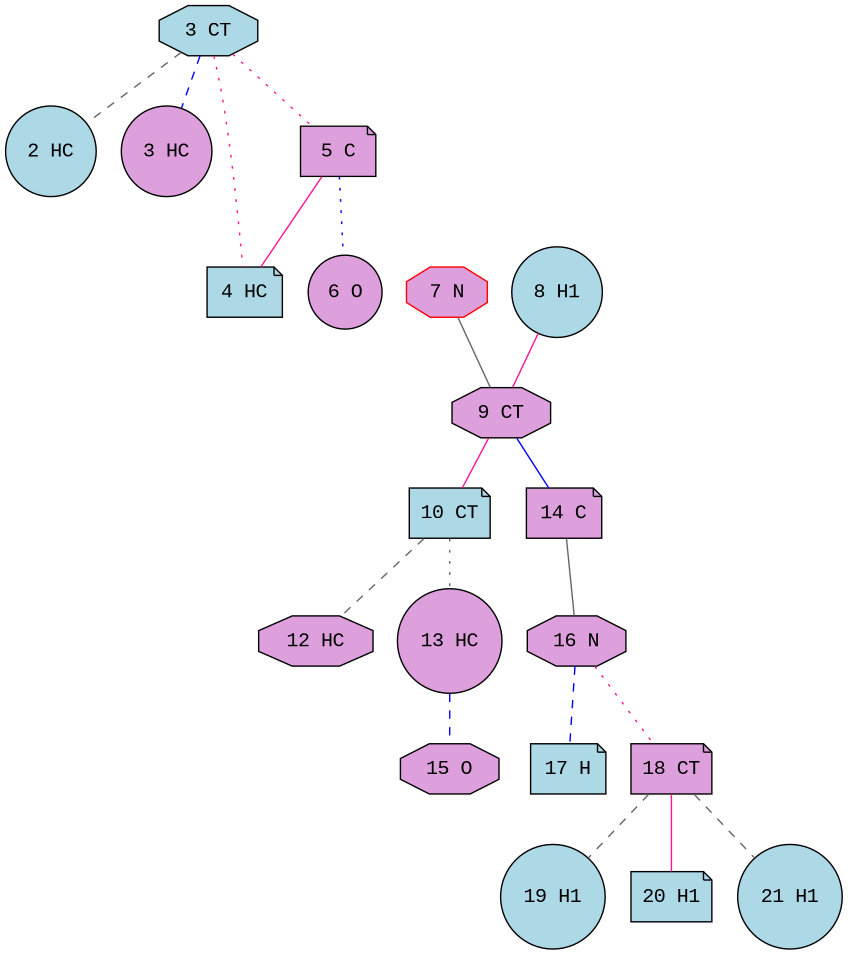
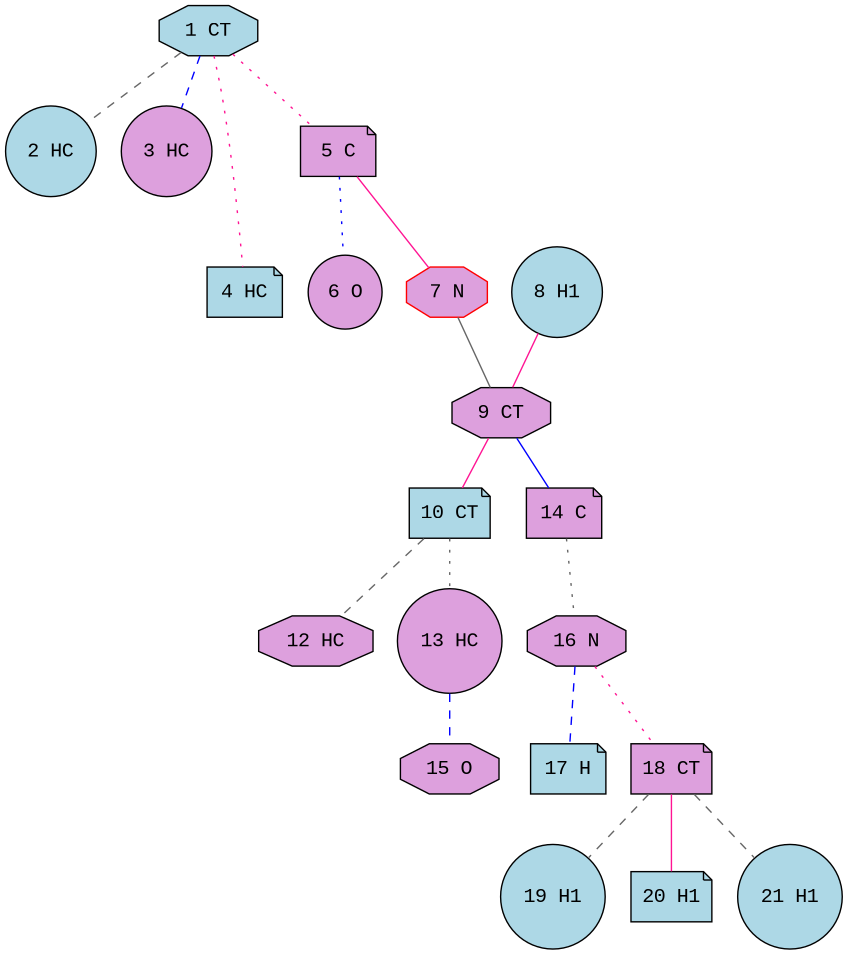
node "3 CT": label "3 CT" -> "1 CT"
edge "5 C" -- "4 HC": now "5 C" -- "7 N"
edge "14 C" -- "16 N": style solid -> dotted
